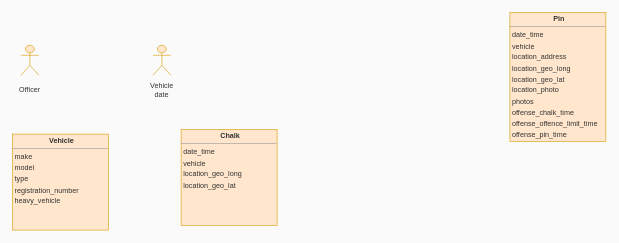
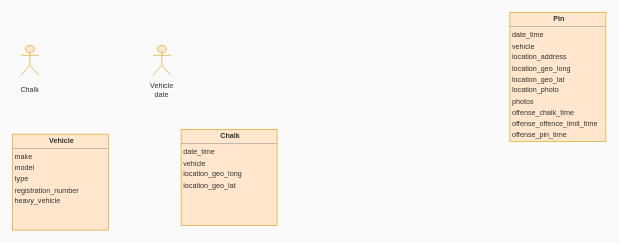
node "Officer": label "Officer" -> "Chalk"
